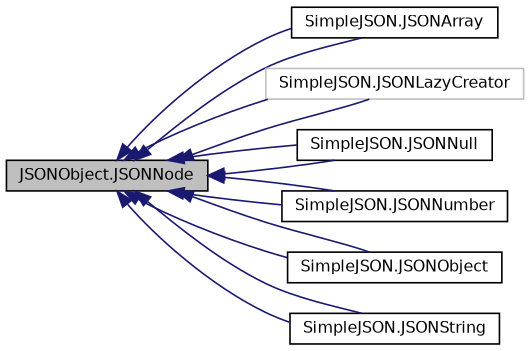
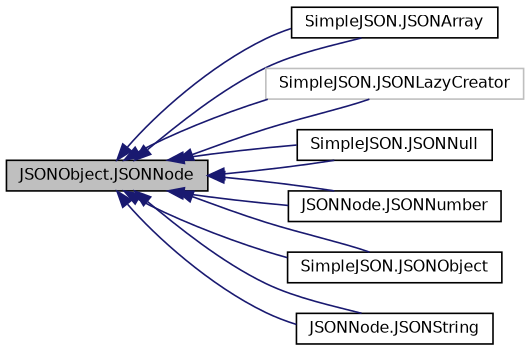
node "SimpleJSON.JSONNumber": label "SimpleJSON.JSONNumber" -> "JSONNode.JSONNumber"
node "SimpleJSON.JSONString": label "SimpleJSON.JSONString" -> "JSONNode.JSONString"
